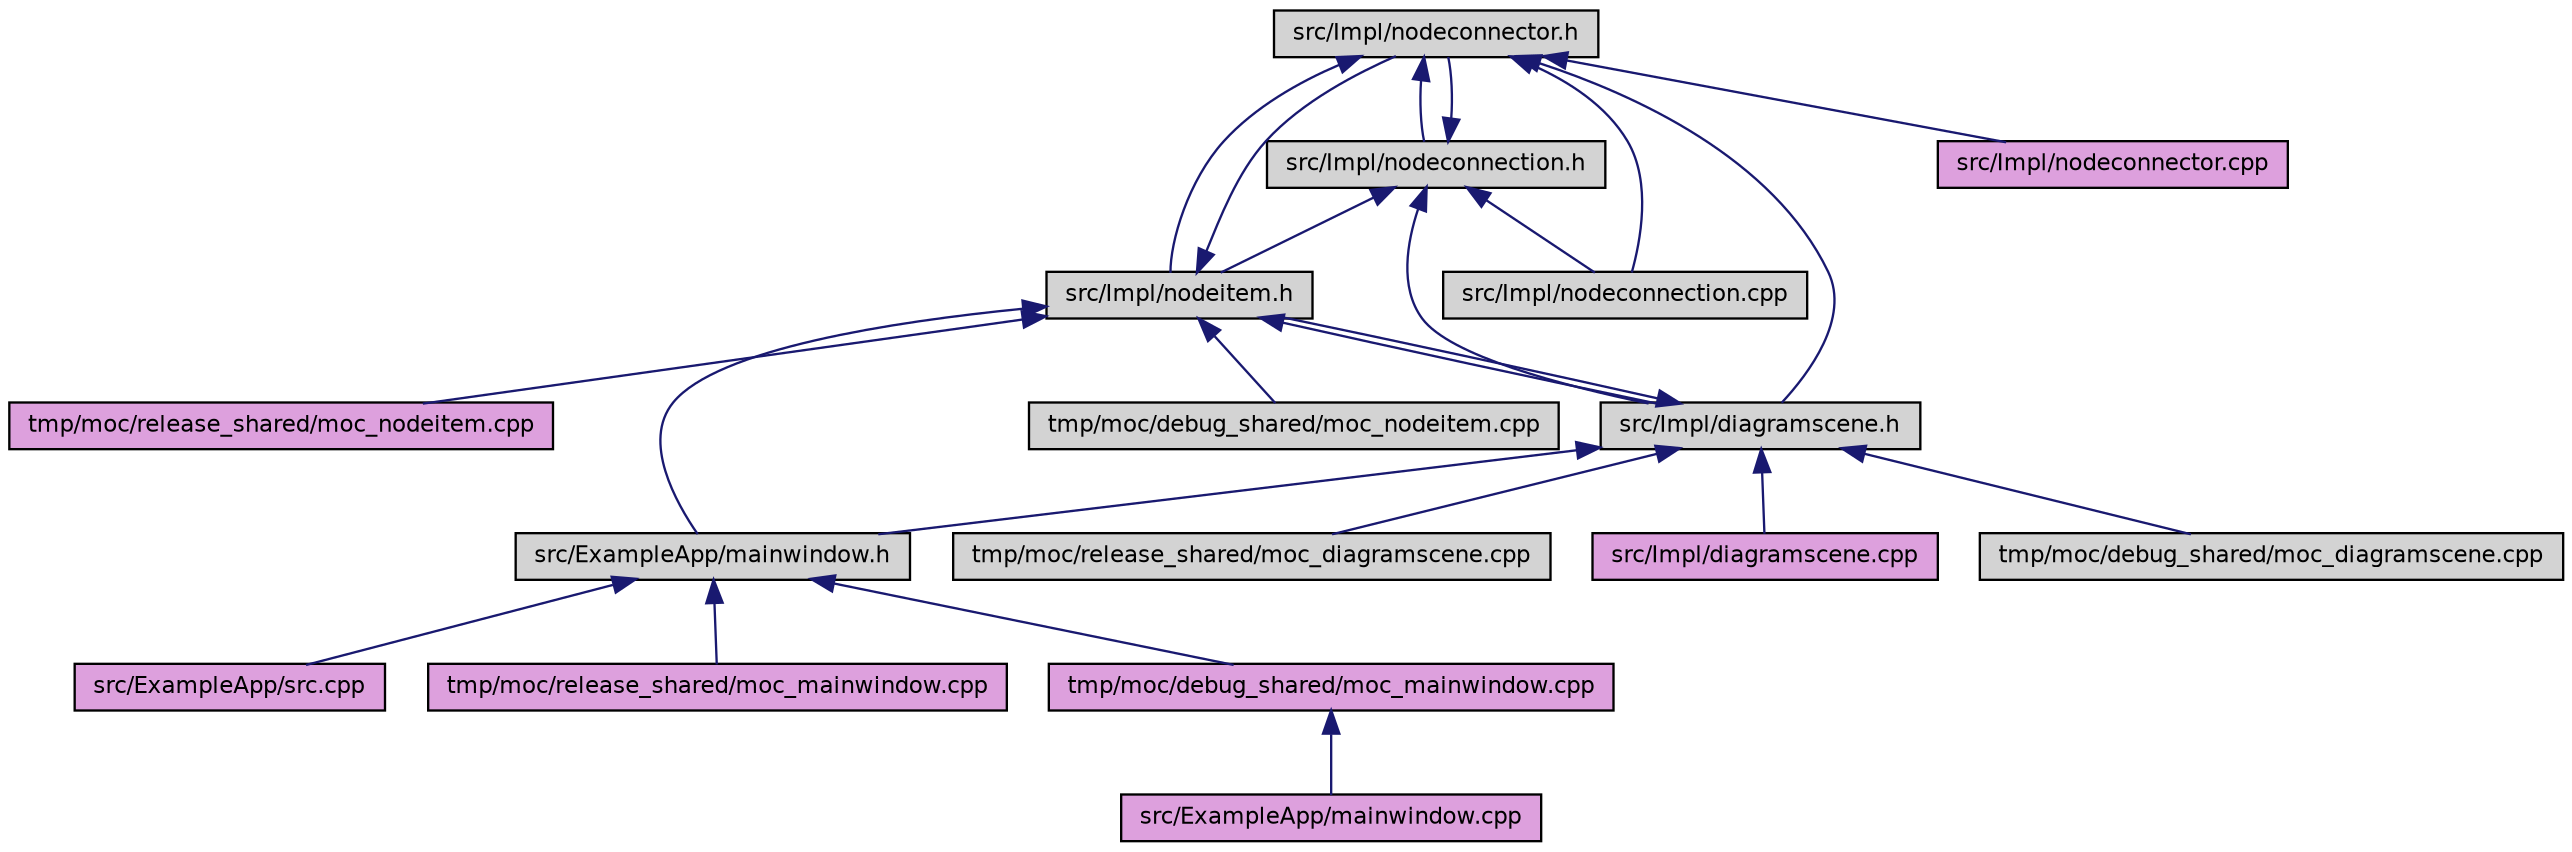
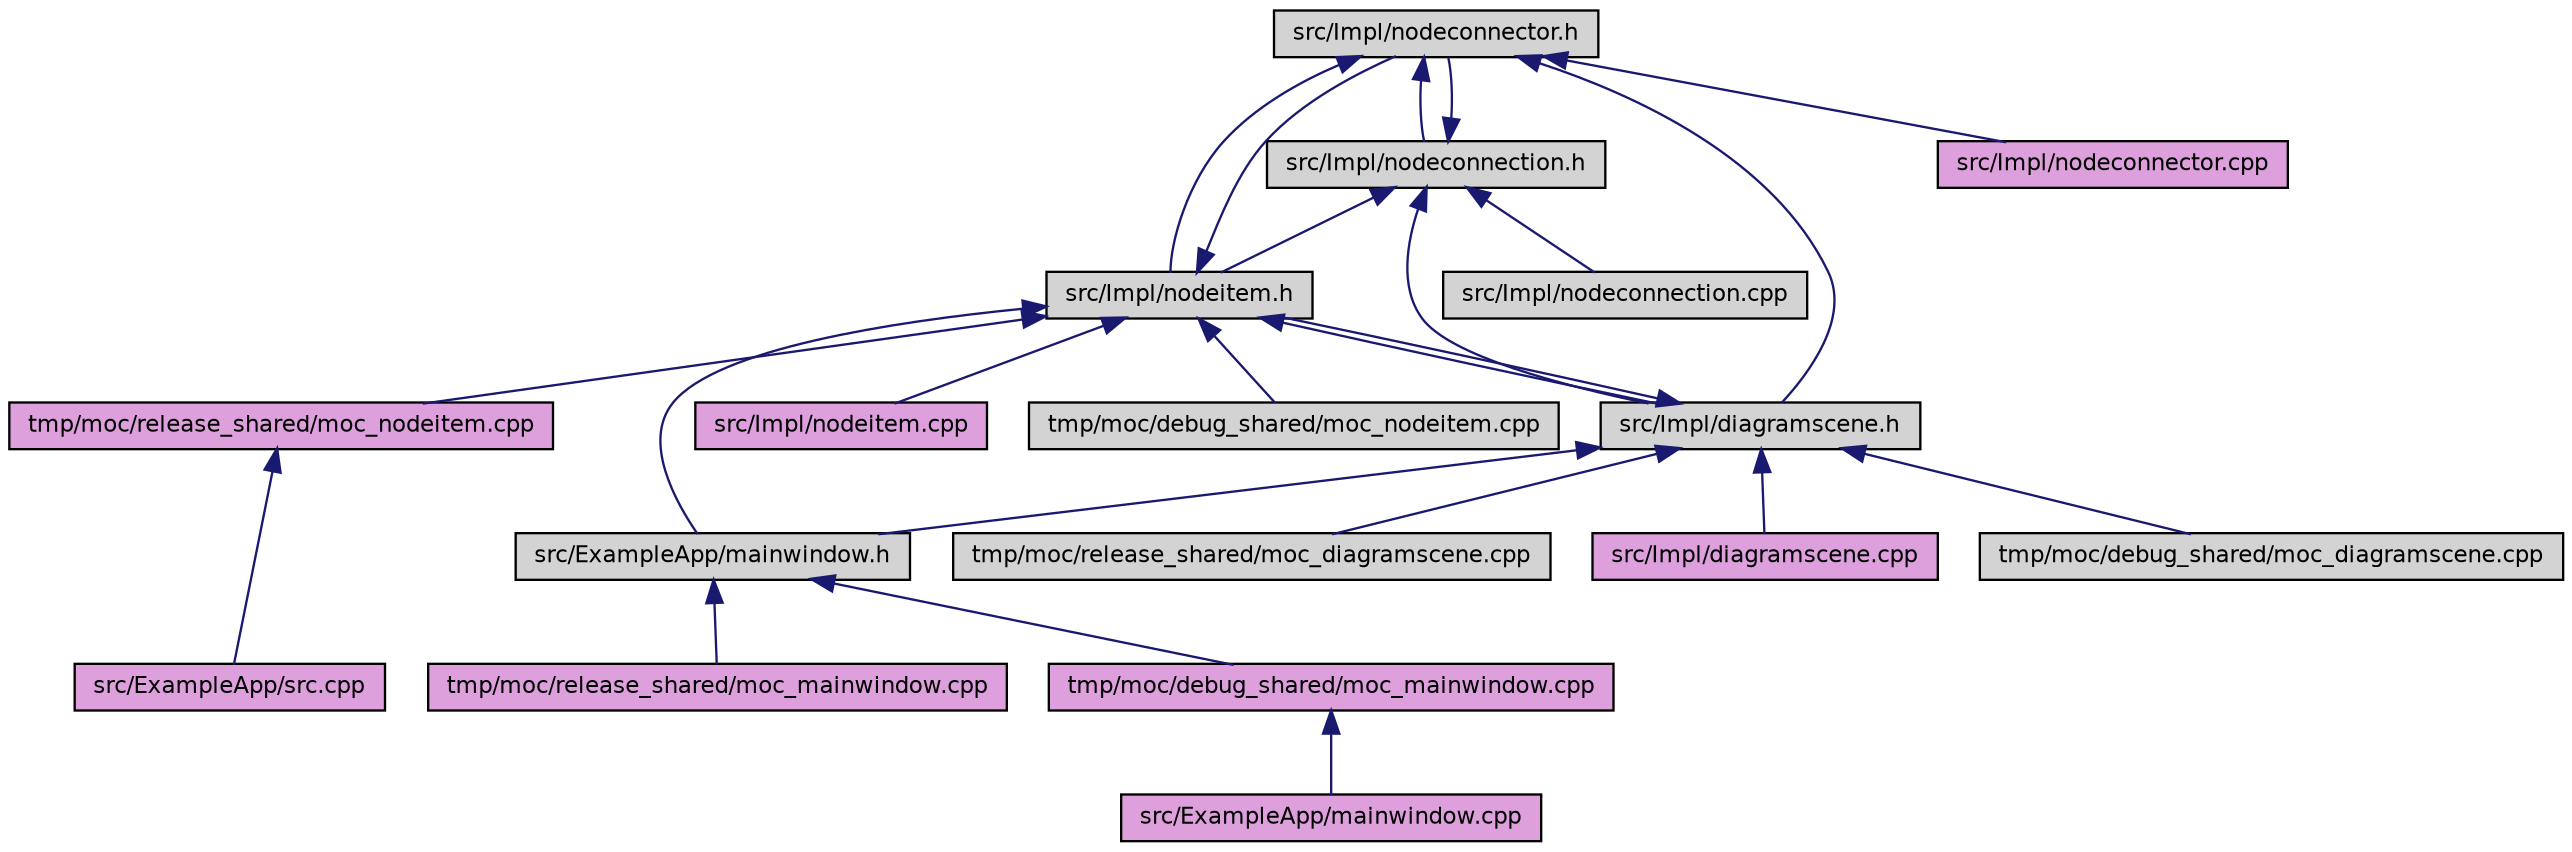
edge "src/Impl/nodeconnection.cpp" -> "src/Impl/nodeconnector.h": removed
node "src/Impl/nodeitem.cpp": added
edge "src/ExampleApp/src.cpp" -> "src/ExampleApp/mainwindow.h": now "src/ExampleApp/src.cpp" -> "tmp/moc/release_shared/moc_nodeitem.cpp"
